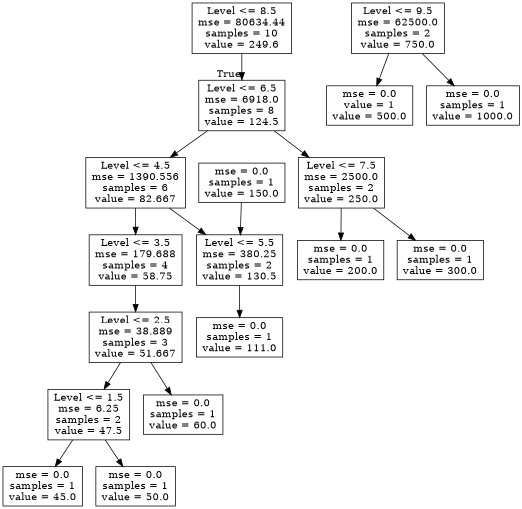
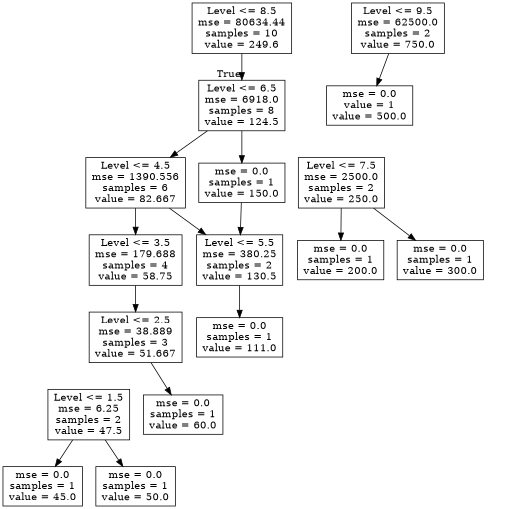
node "mse = 0.0 samples = 1 value = 1000.0": removed
edge "Level <= 6.5 mse = 6918.0 samples = 8 value = 124.5" -> "Level <= 7.5 mse = 2500.0 samples = 2 value = 250.0": now "Level <= 6.5 mse = 6918.0 samples = 8 value = 124.5" -> "mse = 0.0 samples = 1 value = 150.0"
edge "Level <= 2.5 mse = 38.889 samples = 3 value = 51.667" -> "Level <= 1.5 mse = 6.25 samples = 2 value = 47.5": removed
